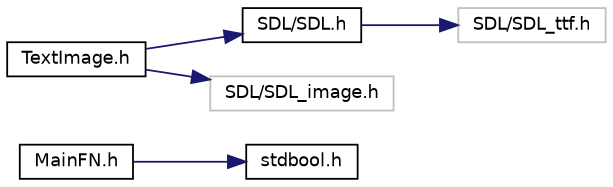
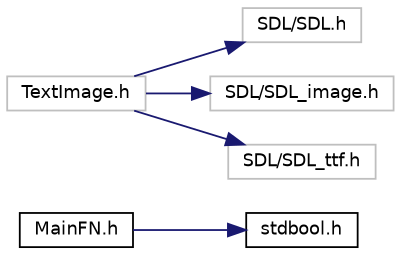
node "SDL/SDL.h": color black -> grey75
edge "SDL/SDL.h" -> "SDL/SDL_ttf.h": now "TextImage.h" -> "SDL/SDL_ttf.h"
node "TextImage.h": color black -> grey75
